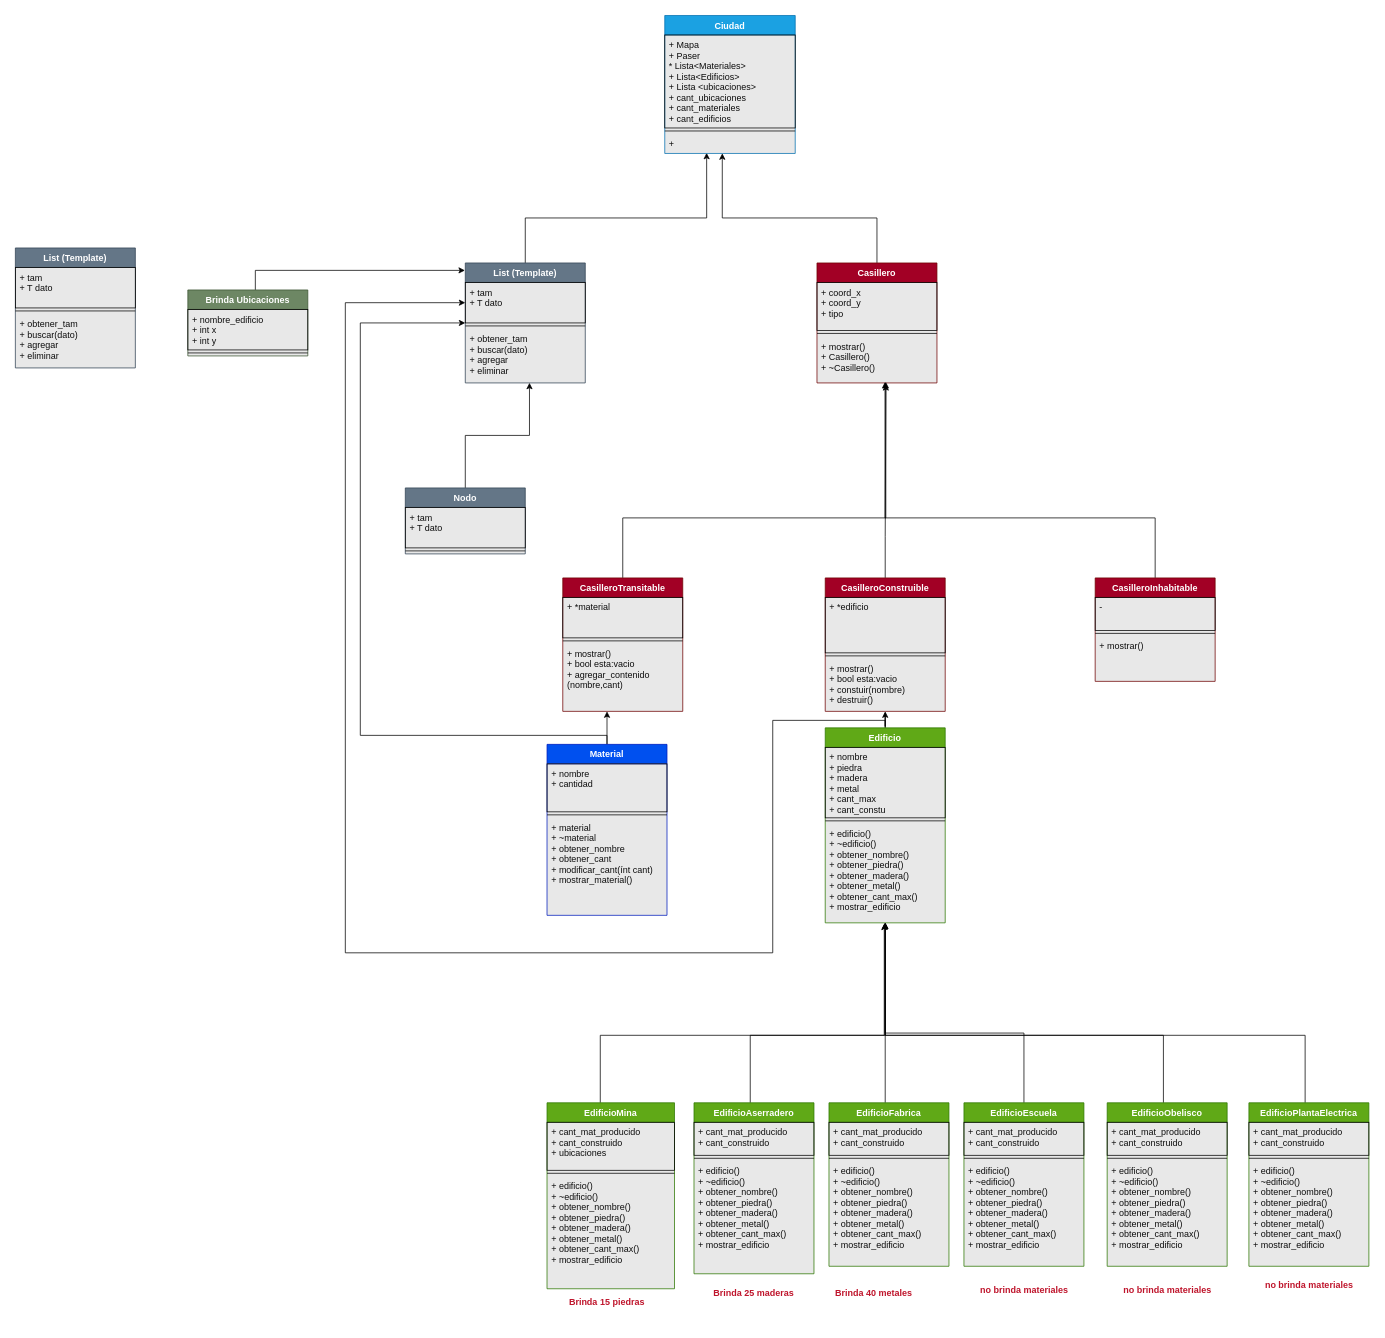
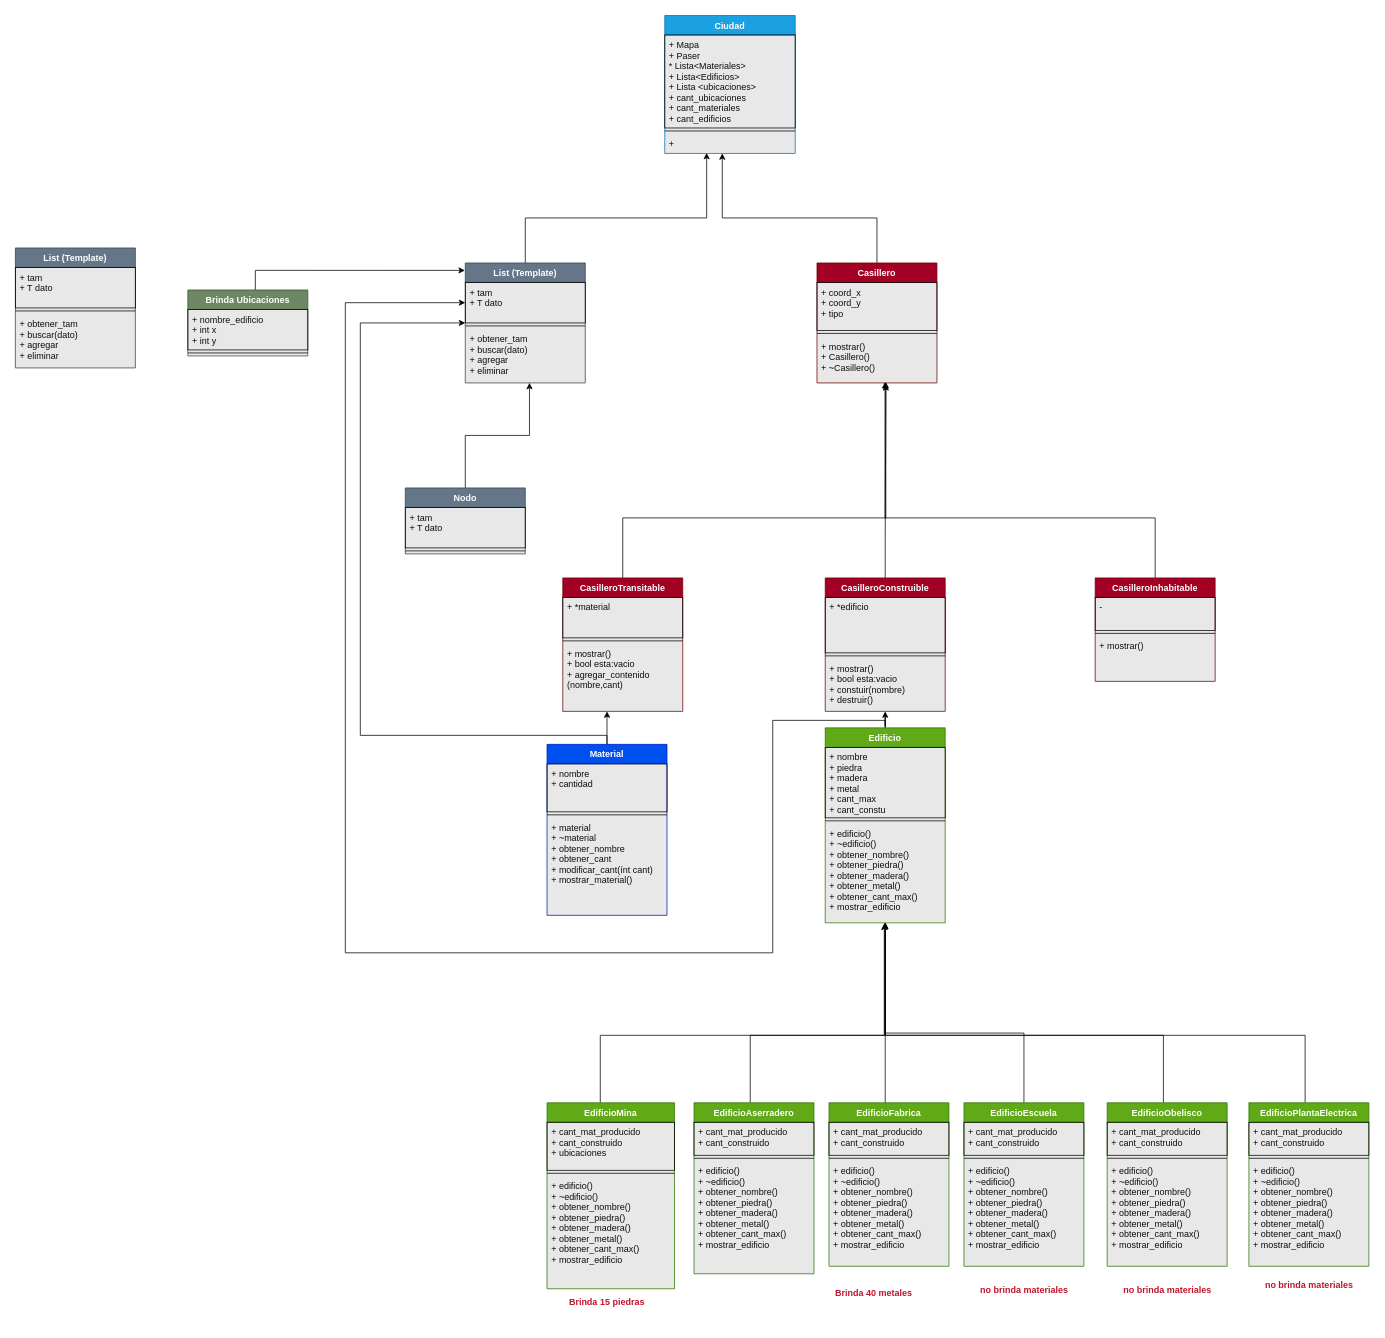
node "Brinda 25 maderas": removed
